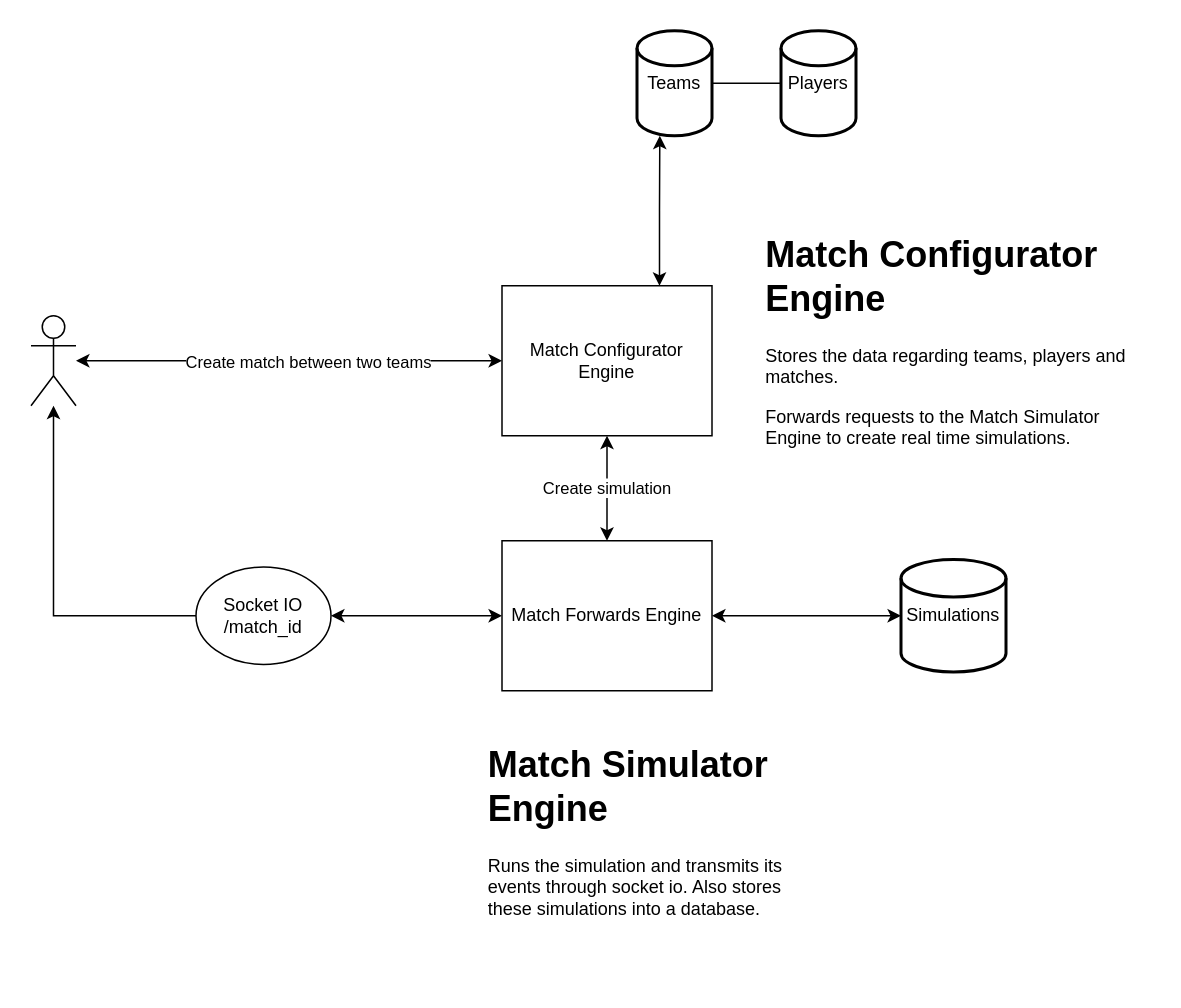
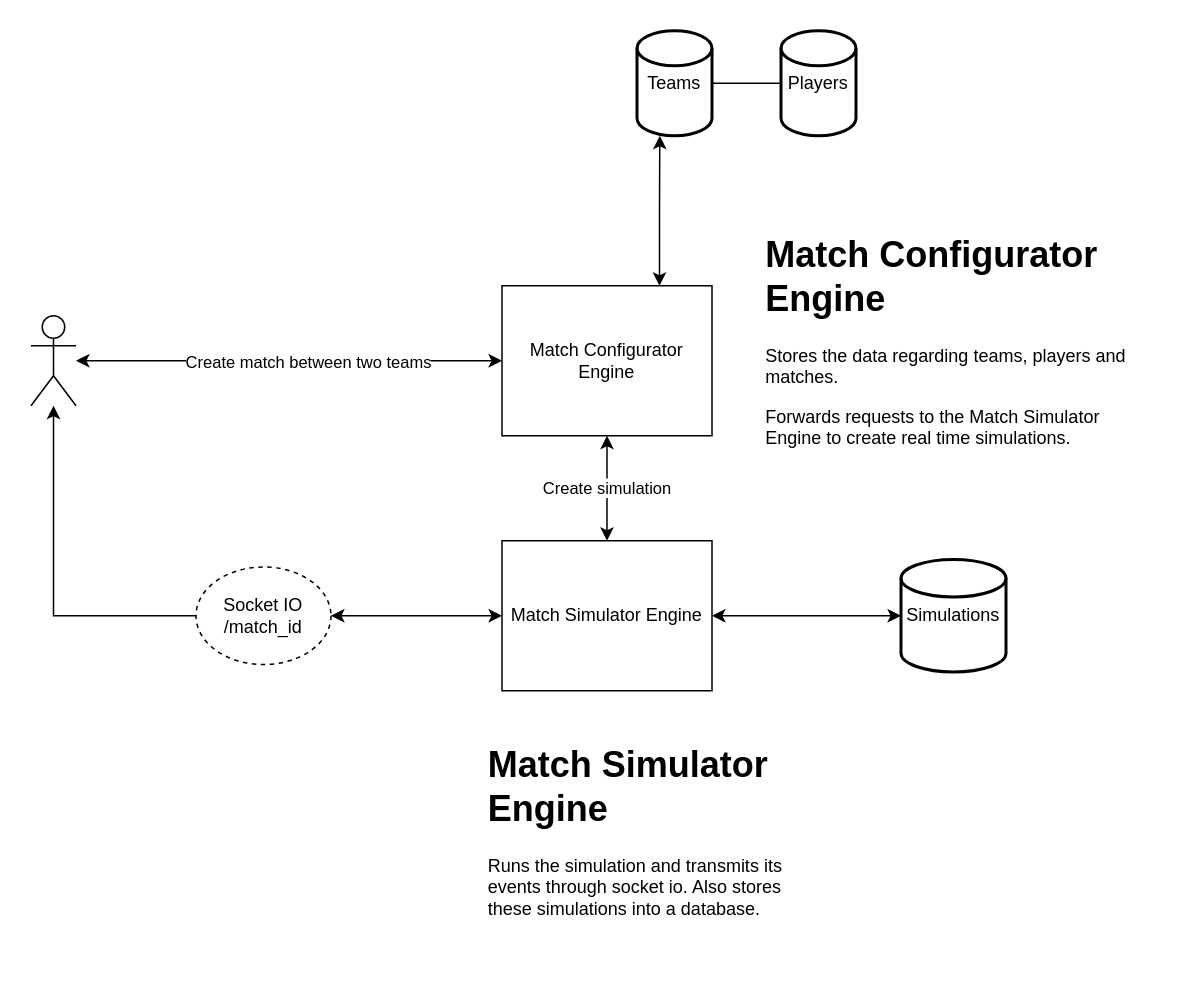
node "Socket IO /match_id": style solid -> dashed
node "Match Forwards Engine": label "Match Forwards Engine" -> "Match Simulator Engine"
